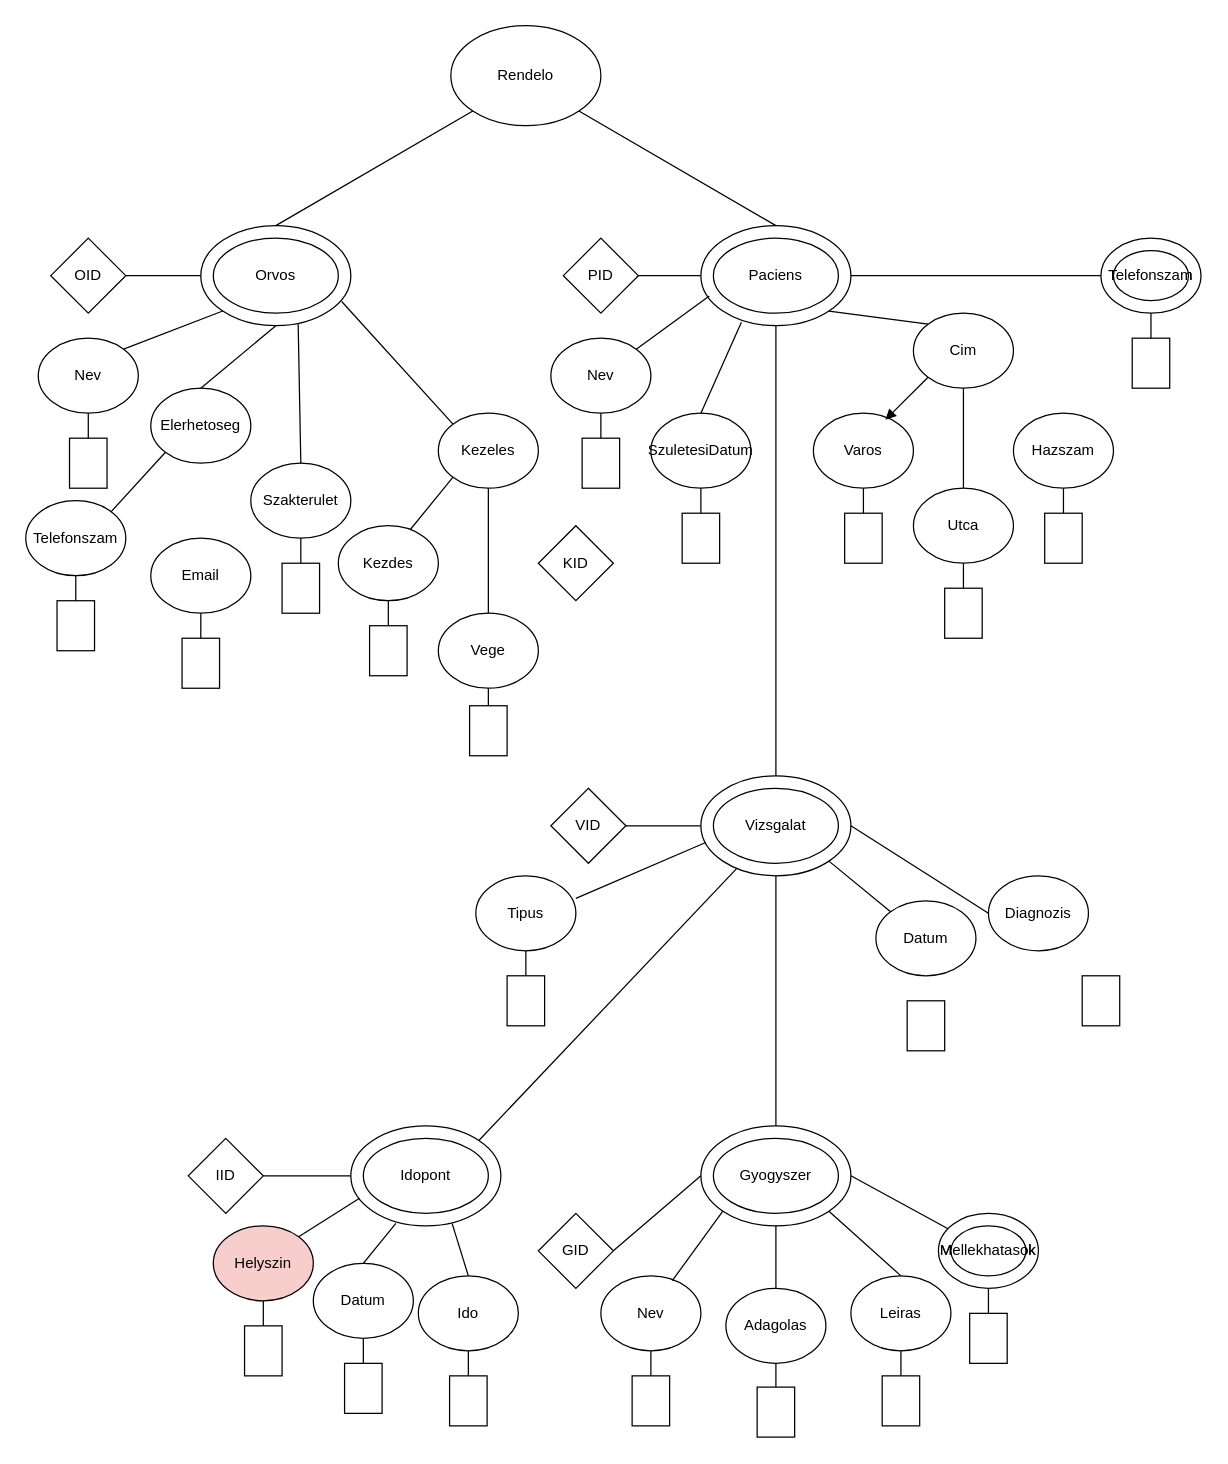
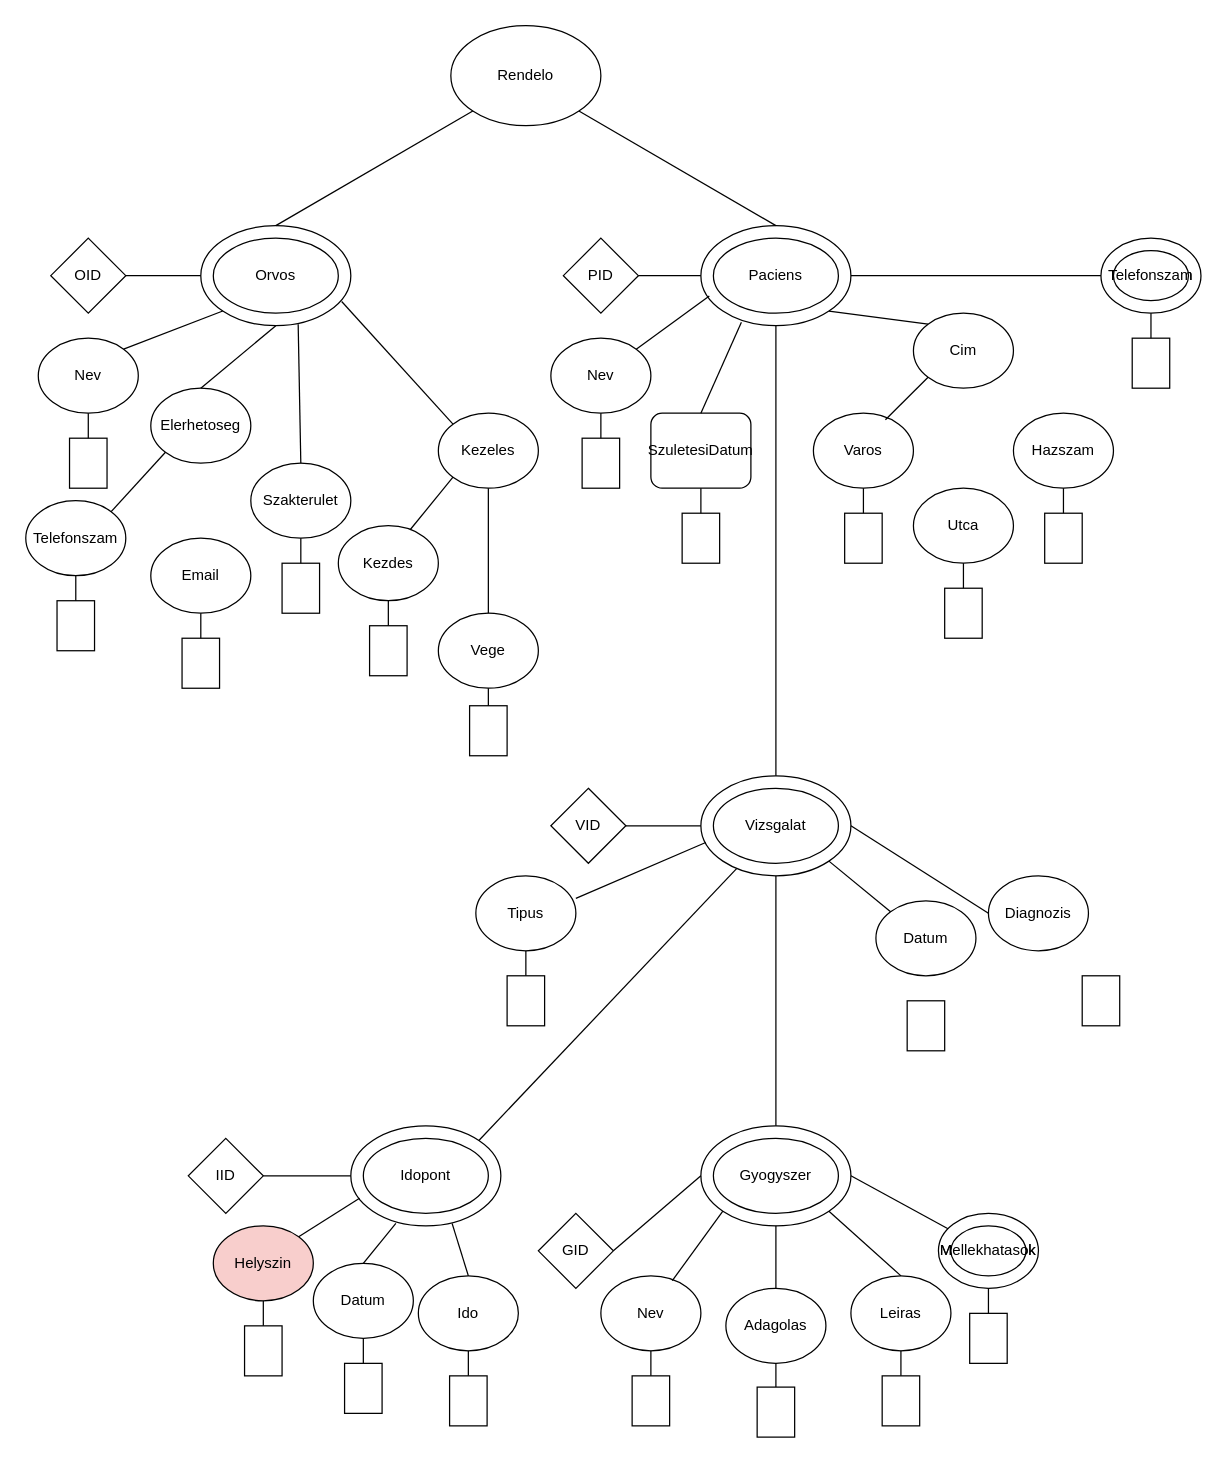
edge "Cim" -> "Varos": arrowhead block -> none
edge "Cim" -- "Utca": removed
node "SzuletesiDatum": shape ellipse -> rounded rectangle
node "KID": removed
